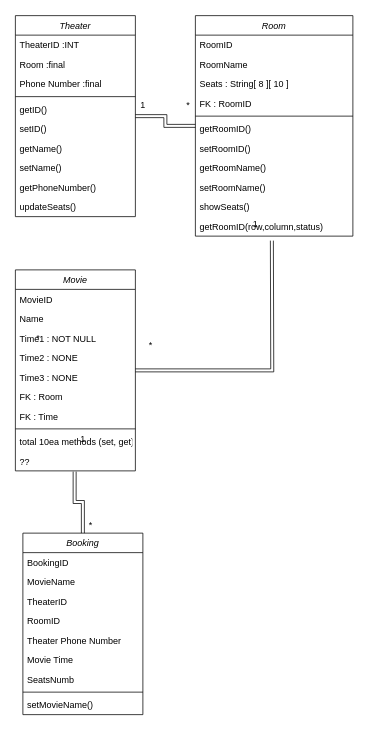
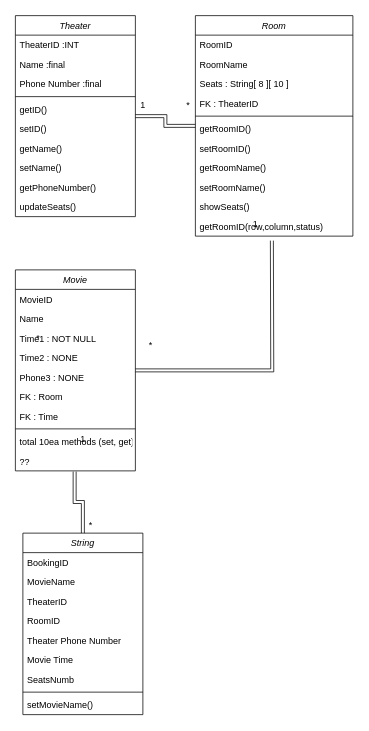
node "Room :final": label "Room :final" -> "Name :final"
node "FK : RoomID": label "FK : RoomID" -> "FK : TheaterID"
node "Time3 : NONE": label "Time3 : NONE" -> "Phone3 : NONE"
node "Booking": label "Booking" -> "String"
